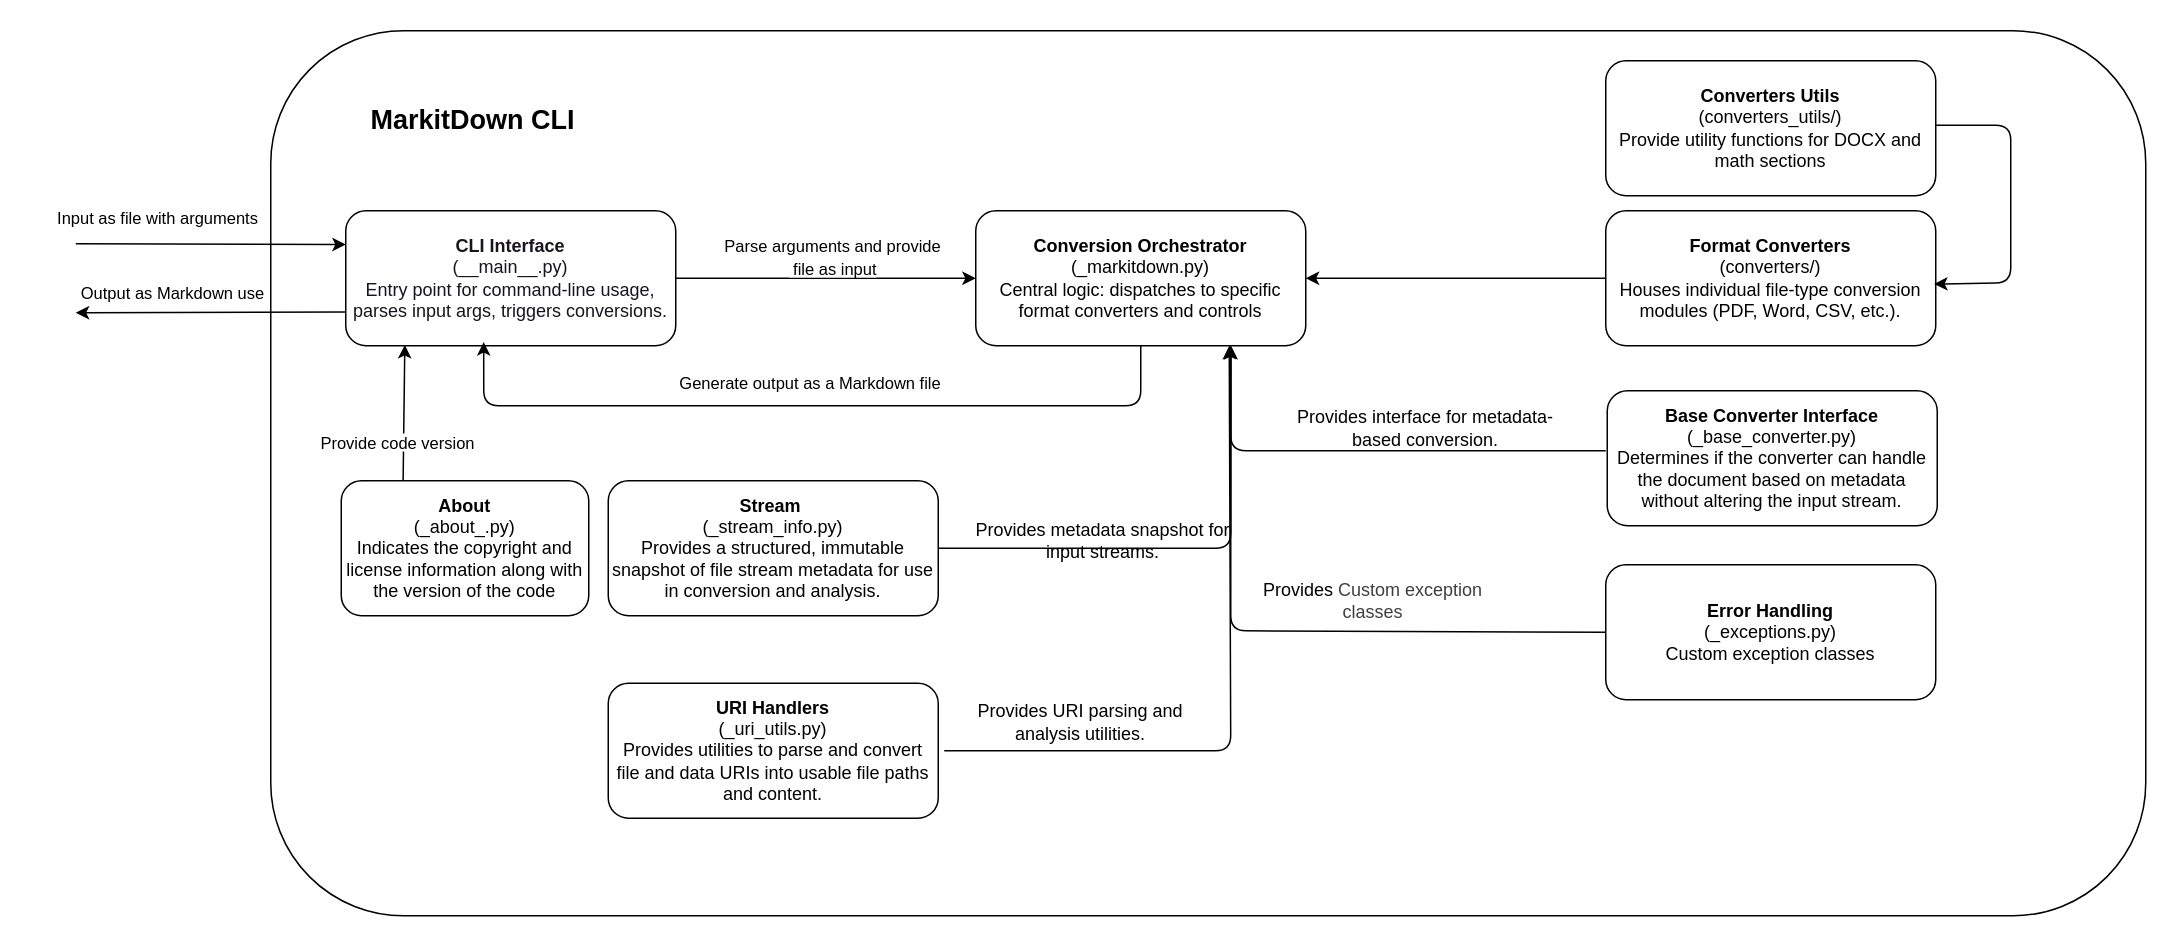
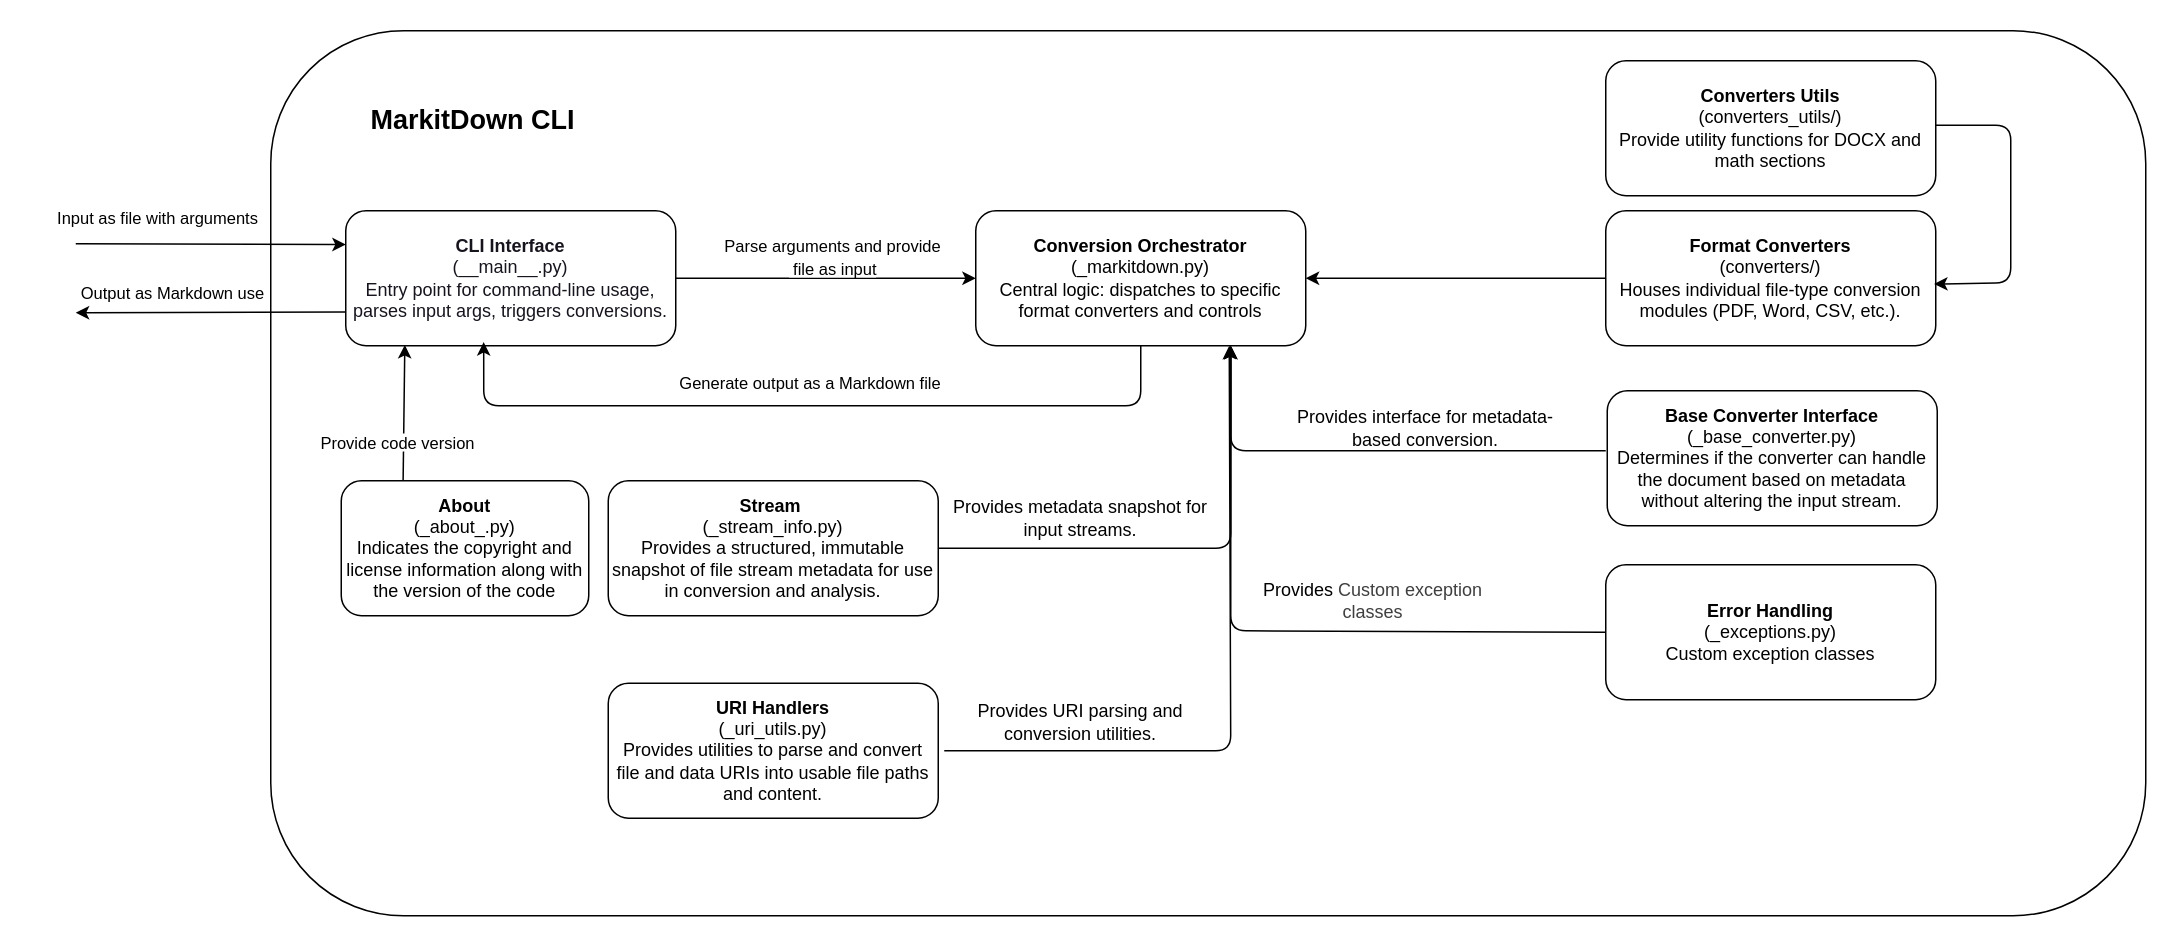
node "Provides metadata snapshot for input streams.": moved (1103, 541) -> (1081, 518)
node "Provides URI parsing and analysis utilities.": label "Provides URI parsing and analysis utilities." -> "Provides URI parsing and conversion utilities."
